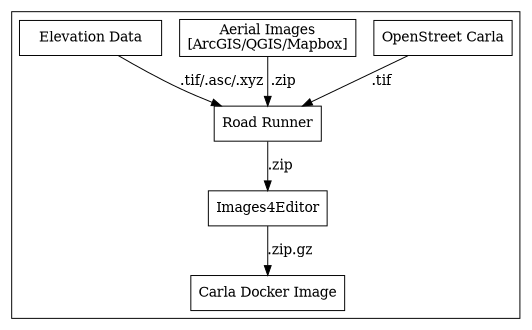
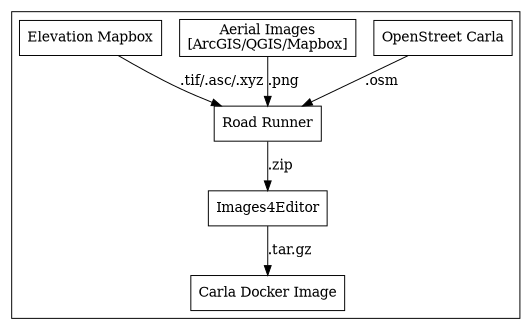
node "Elevation Data": label "Elevation Data" -> "Elevation Mapbox"
edge "Aerial Images [ArcGIS/QGIS/Mapbox]" -> "Road Runner": label ".zip" -> ".png"
edge "OpenStreet Carla" -> "Road Runner": label ".tif" -> ".osm"
edge "Images4Editor" -> "Carla Docker Image": label ".zip.gz" -> ".tar.gz"
